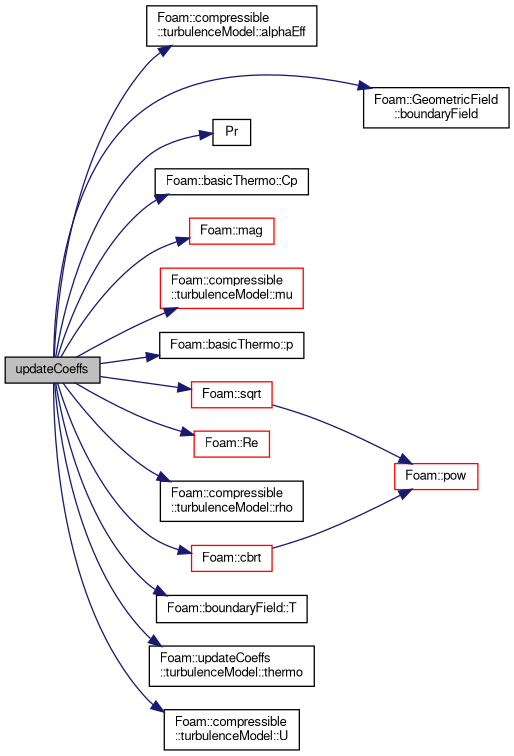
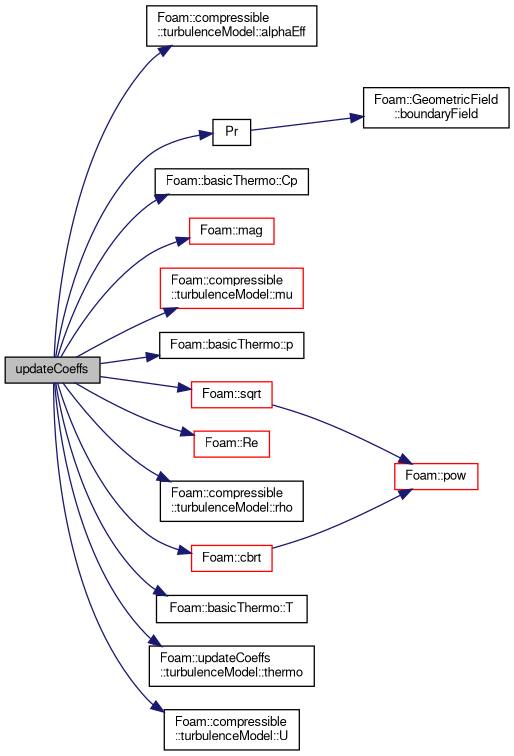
edge "updateCoeffs" -> "Foam::GeometricField ::boundaryField": now "Pr" -> "Foam::GeometricField ::boundaryField"
node "Foam::boundaryField::T": label "Foam::boundaryField::T" -> "Foam::basicThermo::T"
